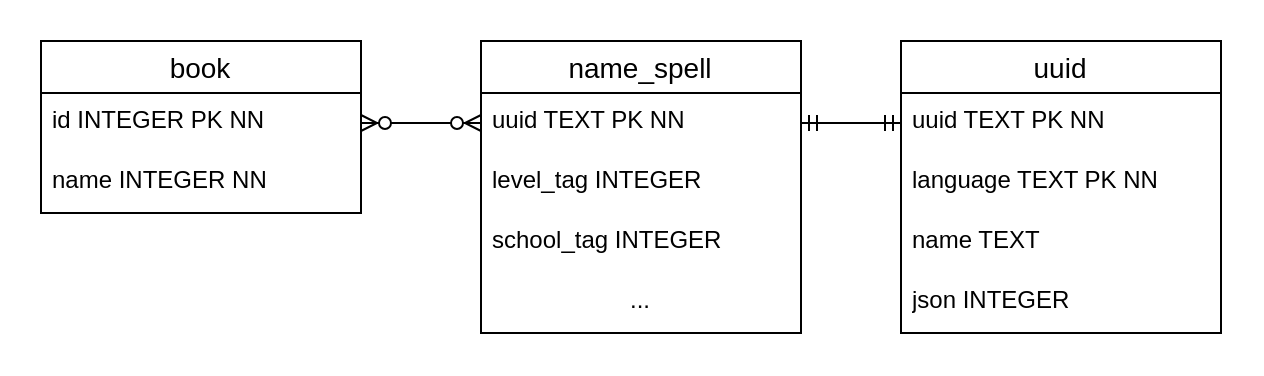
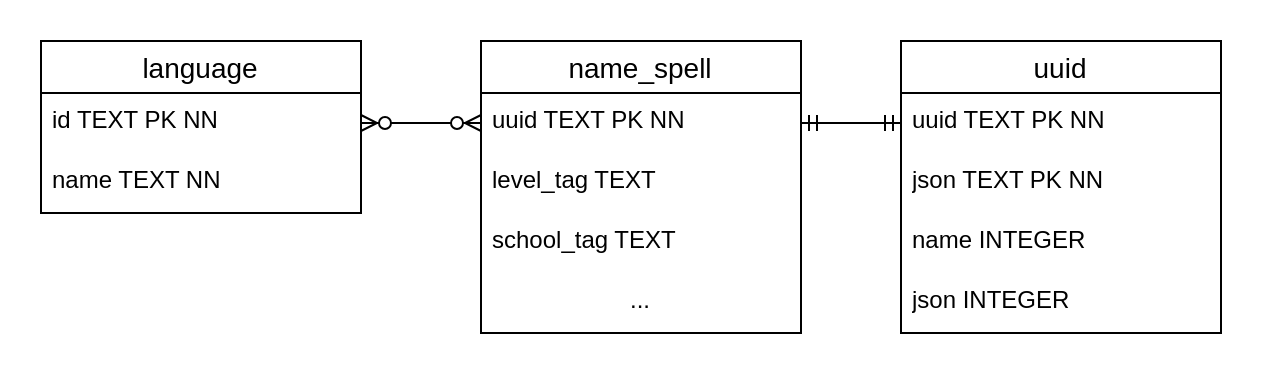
node "book": label "book" -> "language"
node "id INTEGER PK NN": label "id INTEGER PK NN" -> "id TEXT PK NN"
node "name INTEGER NN": label "name INTEGER NN" -> "name TEXT NN"
node "level_tag INTEGER": label "level_tag INTEGER" -> "level_tag TEXT"
node "language TEXT PK NN": label "language TEXT PK NN" -> "json TEXT PK NN"
node "school_tag INTEGER": label "school_tag INTEGER" -> "school_tag TEXT"
node "name TEXT": label "name TEXT" -> "name INTEGER"
